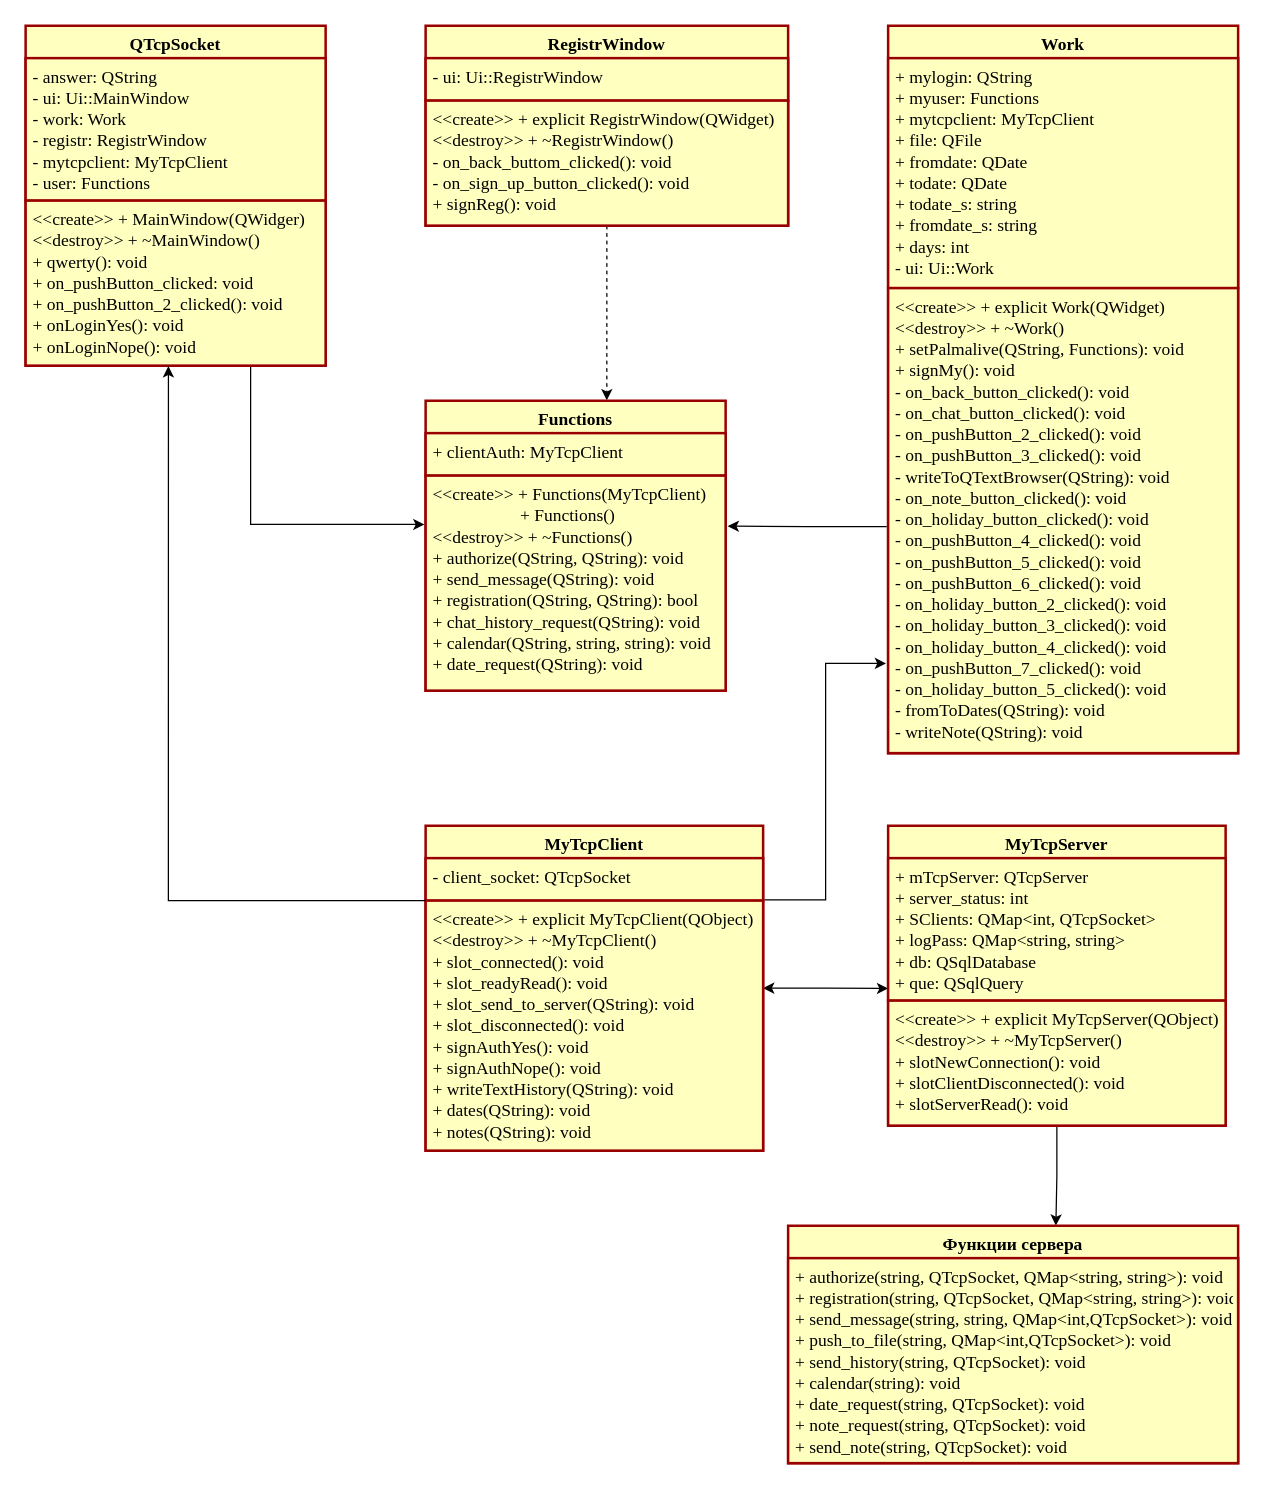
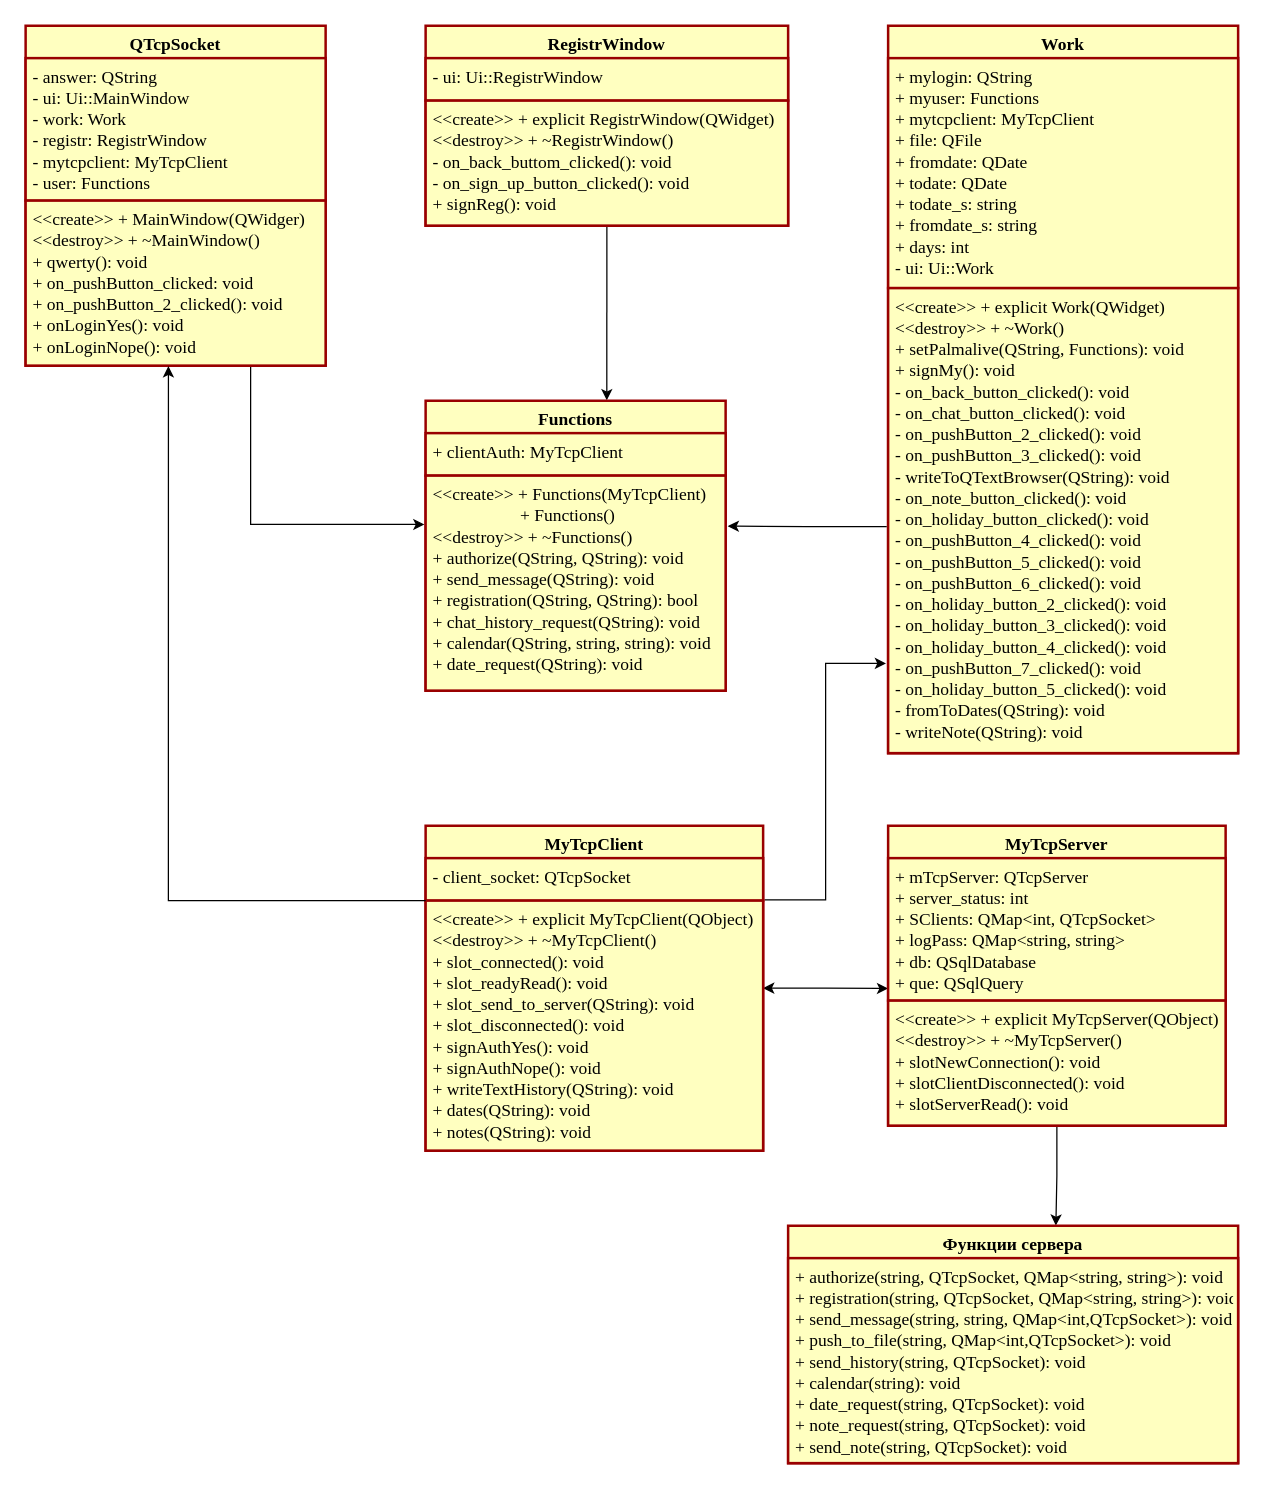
edge "RegistrWindow" -> "Functions": style dashed -> solid
